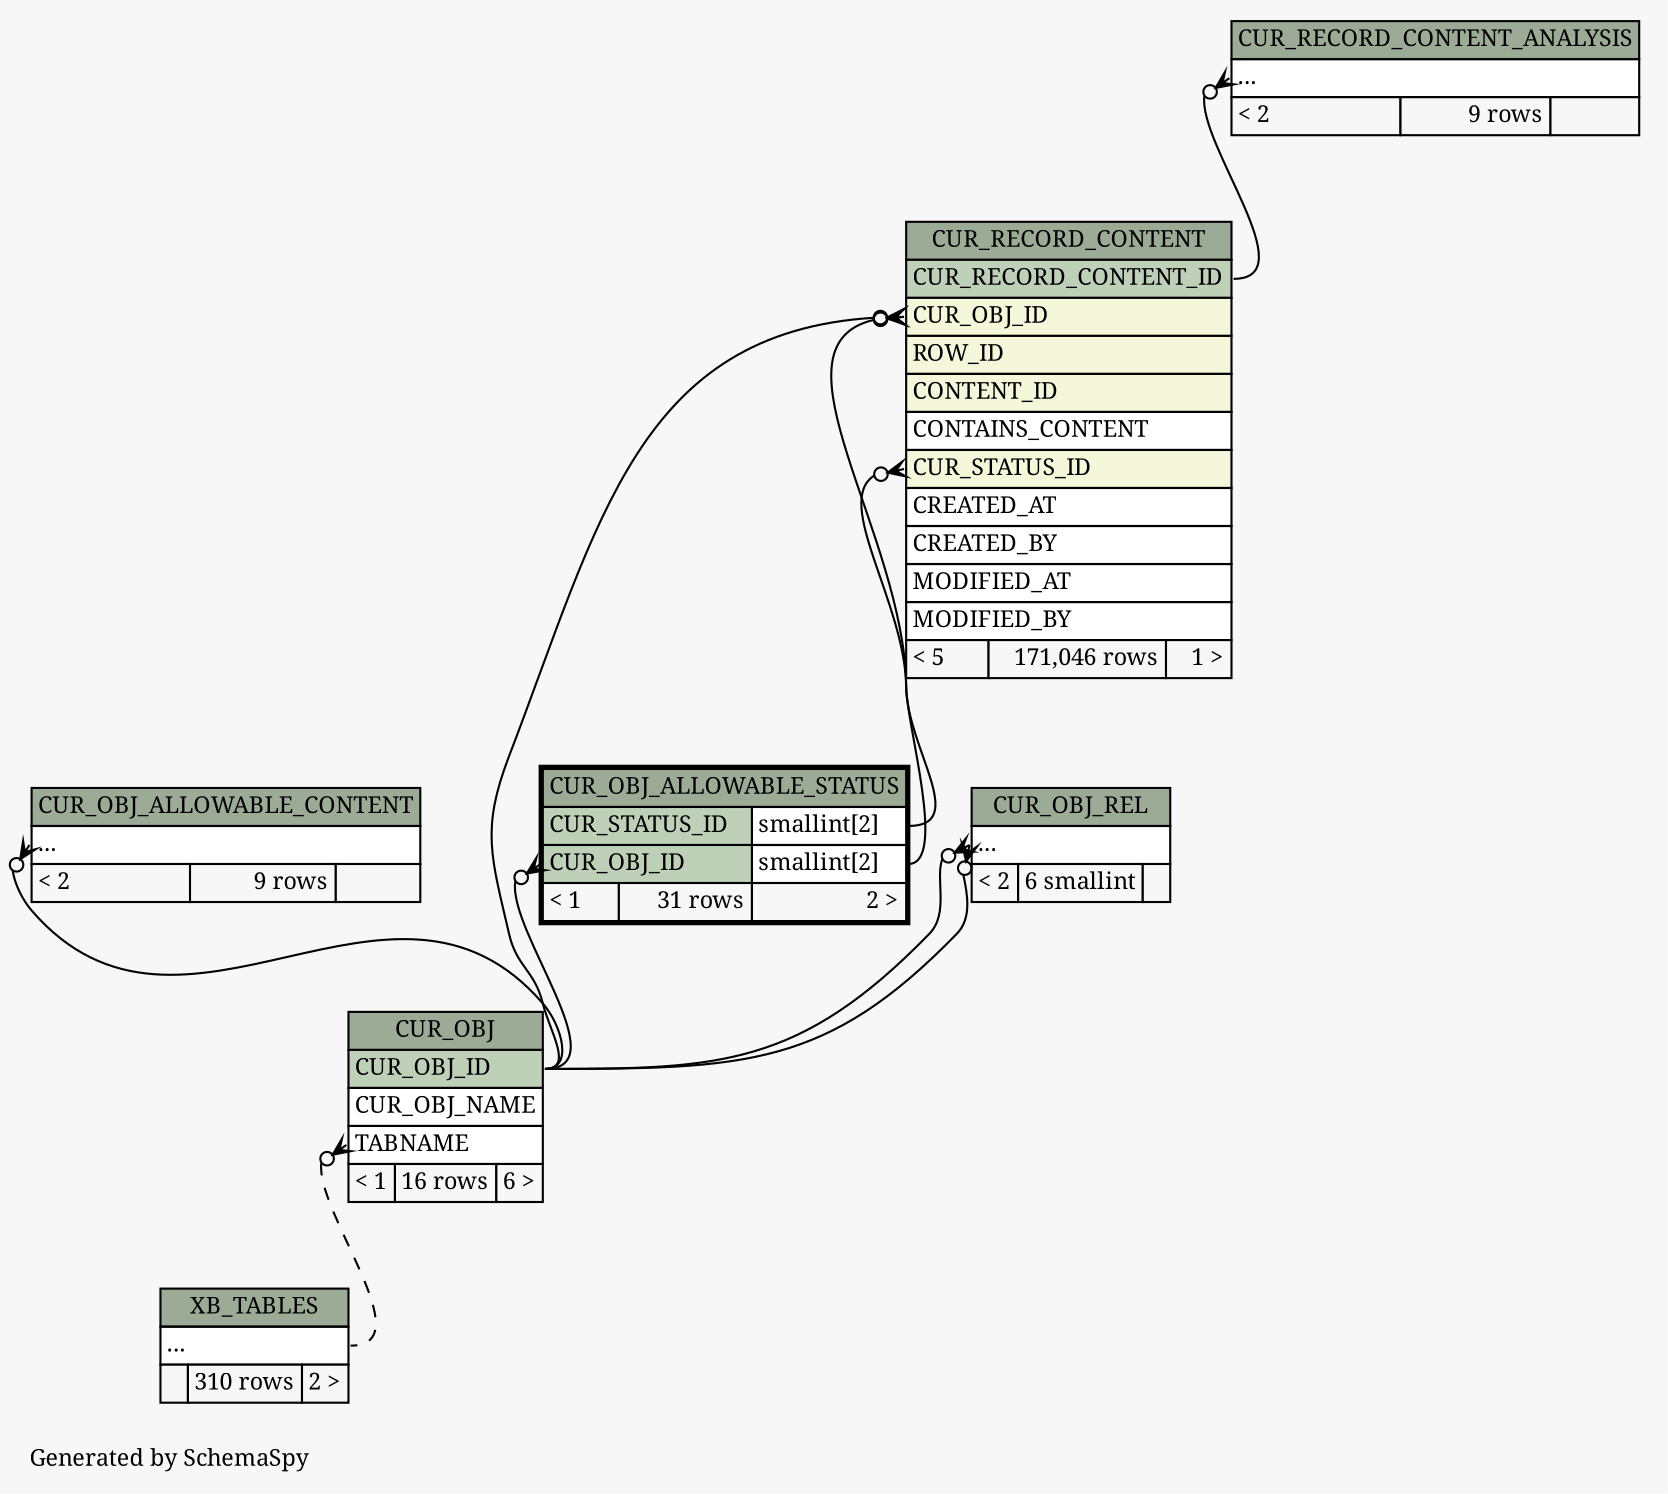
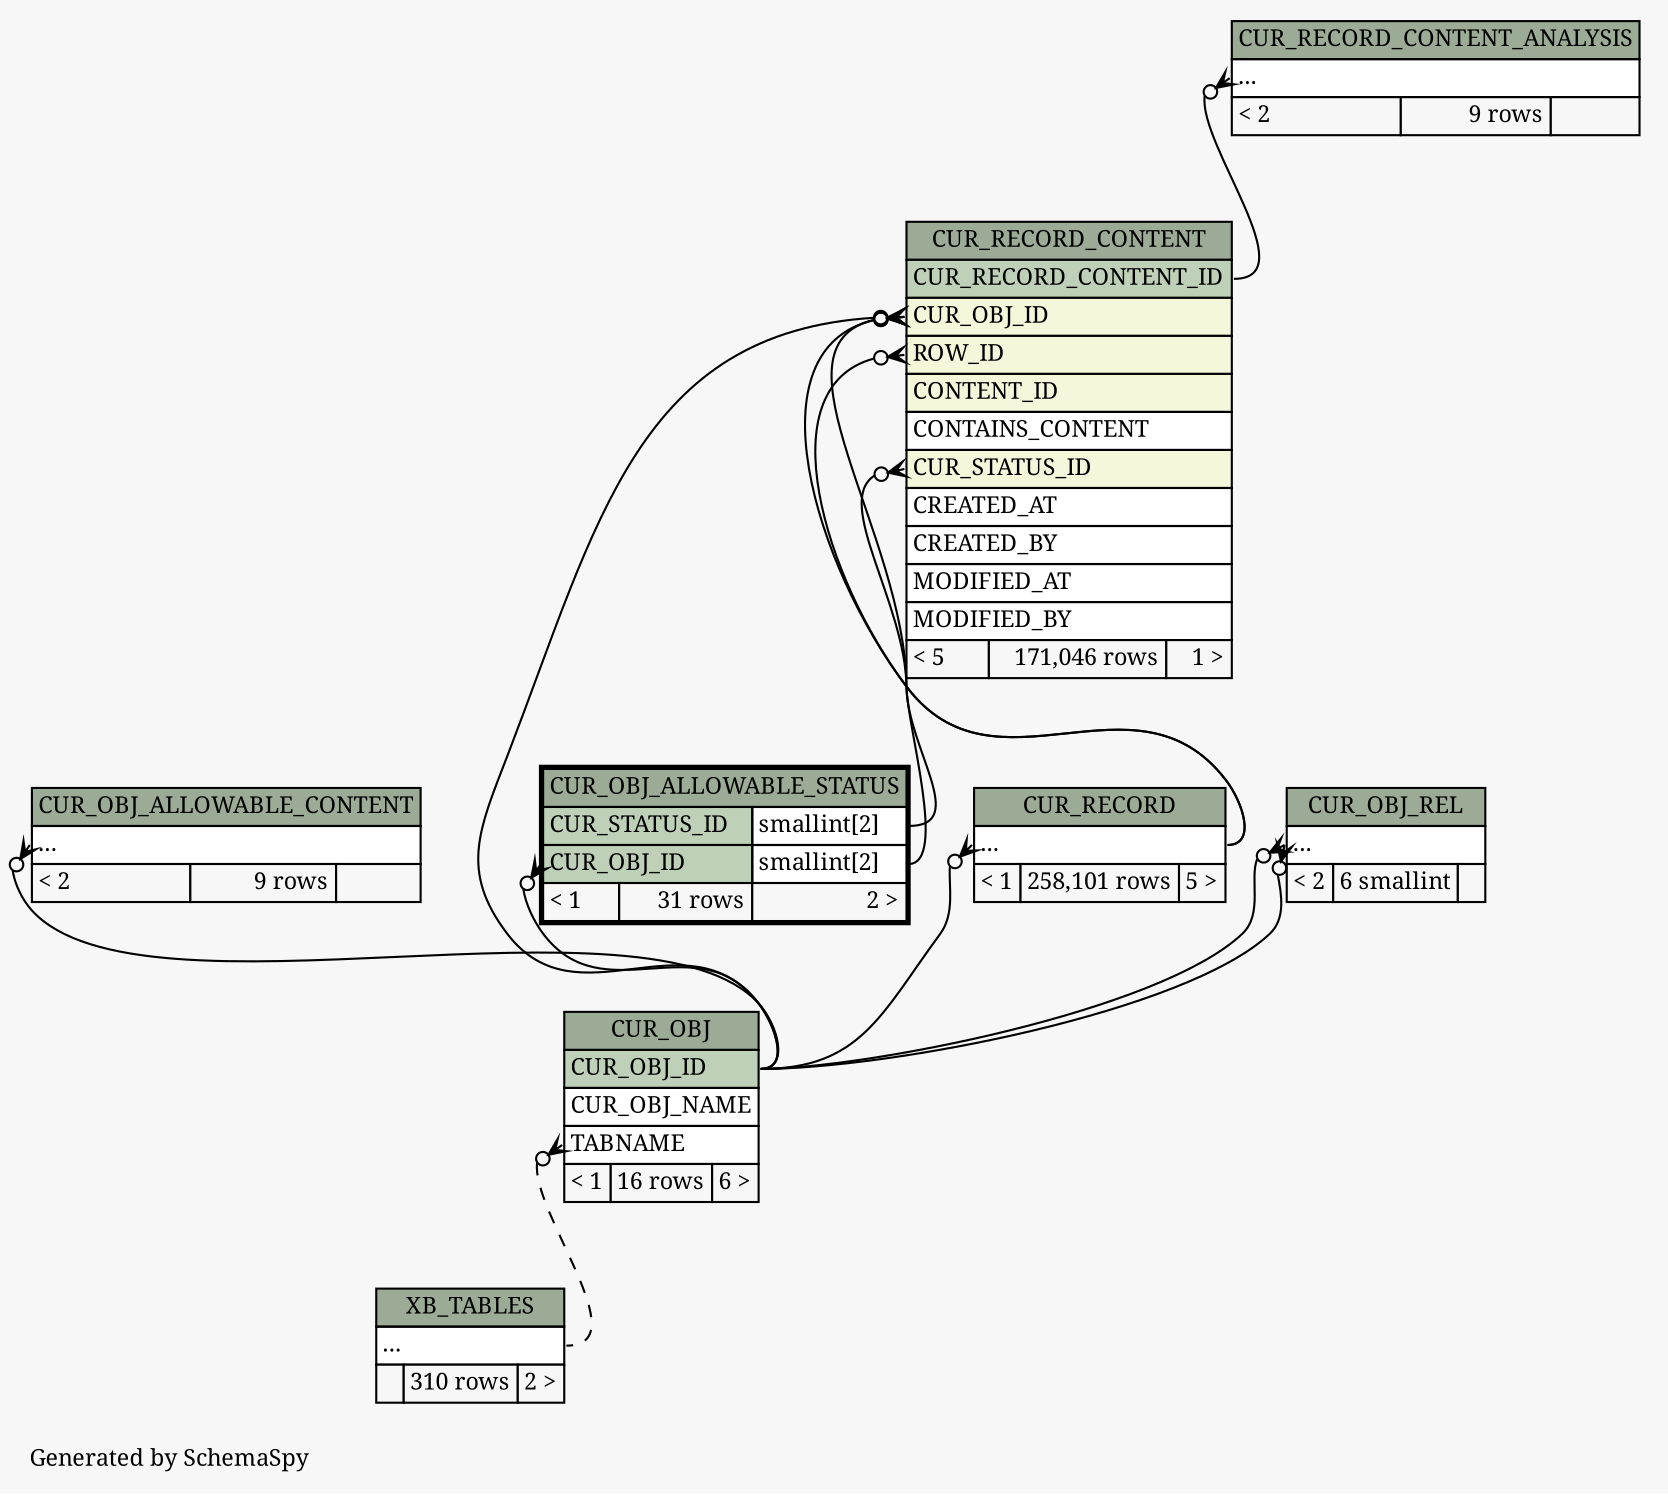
node "CUR_RECORD": added
